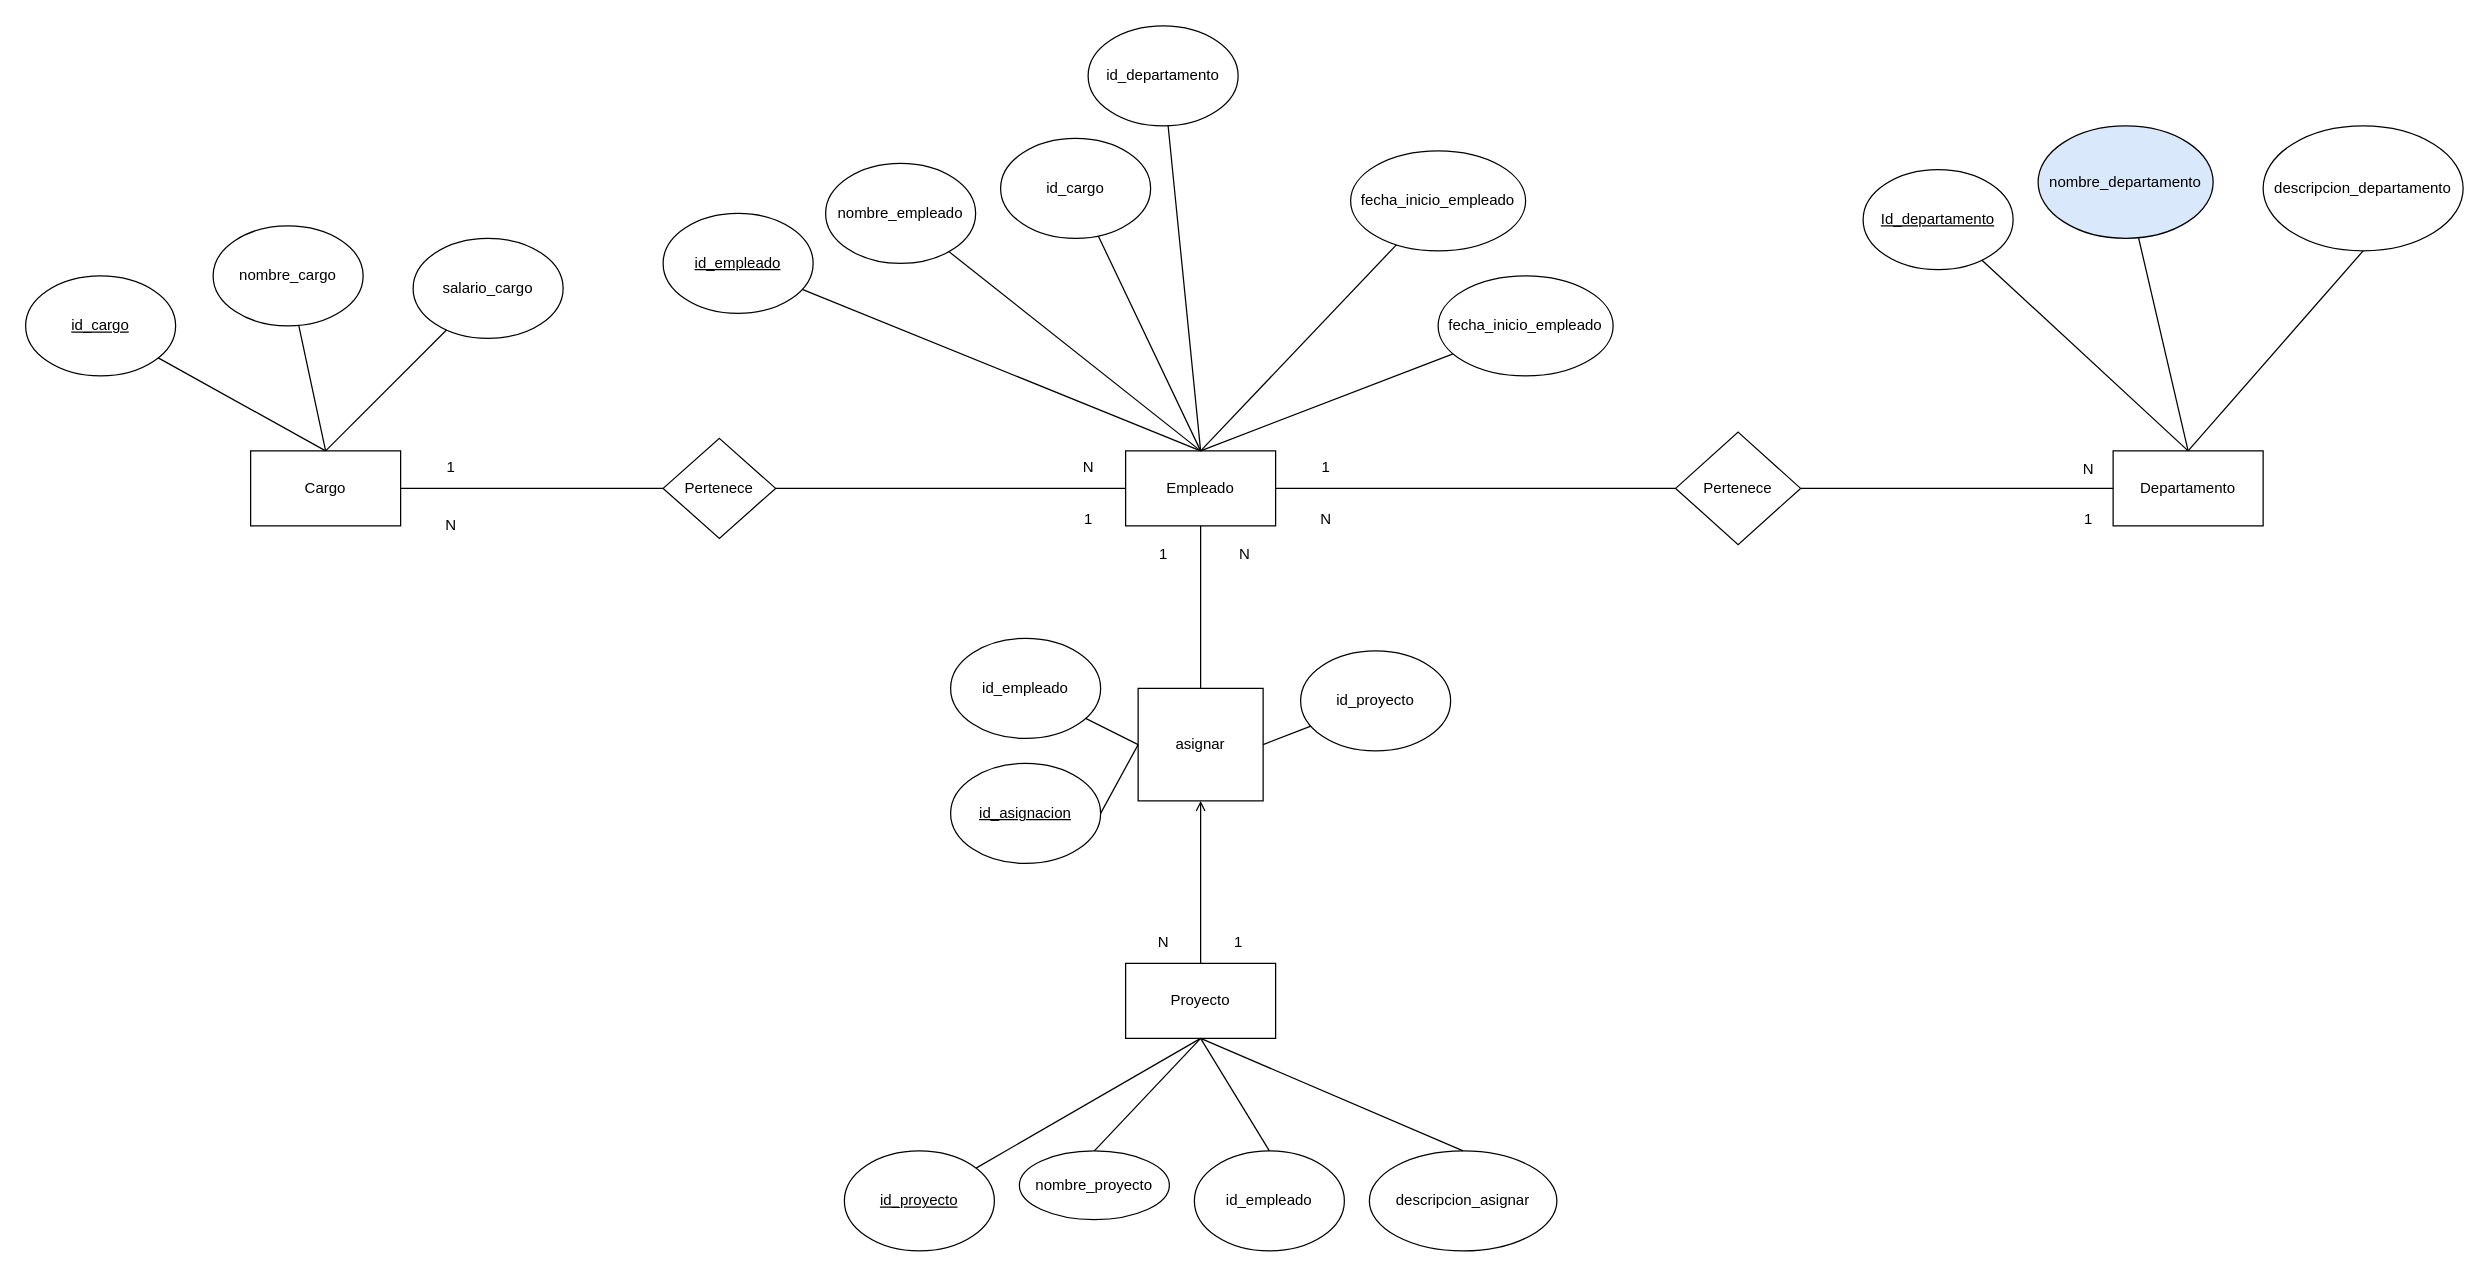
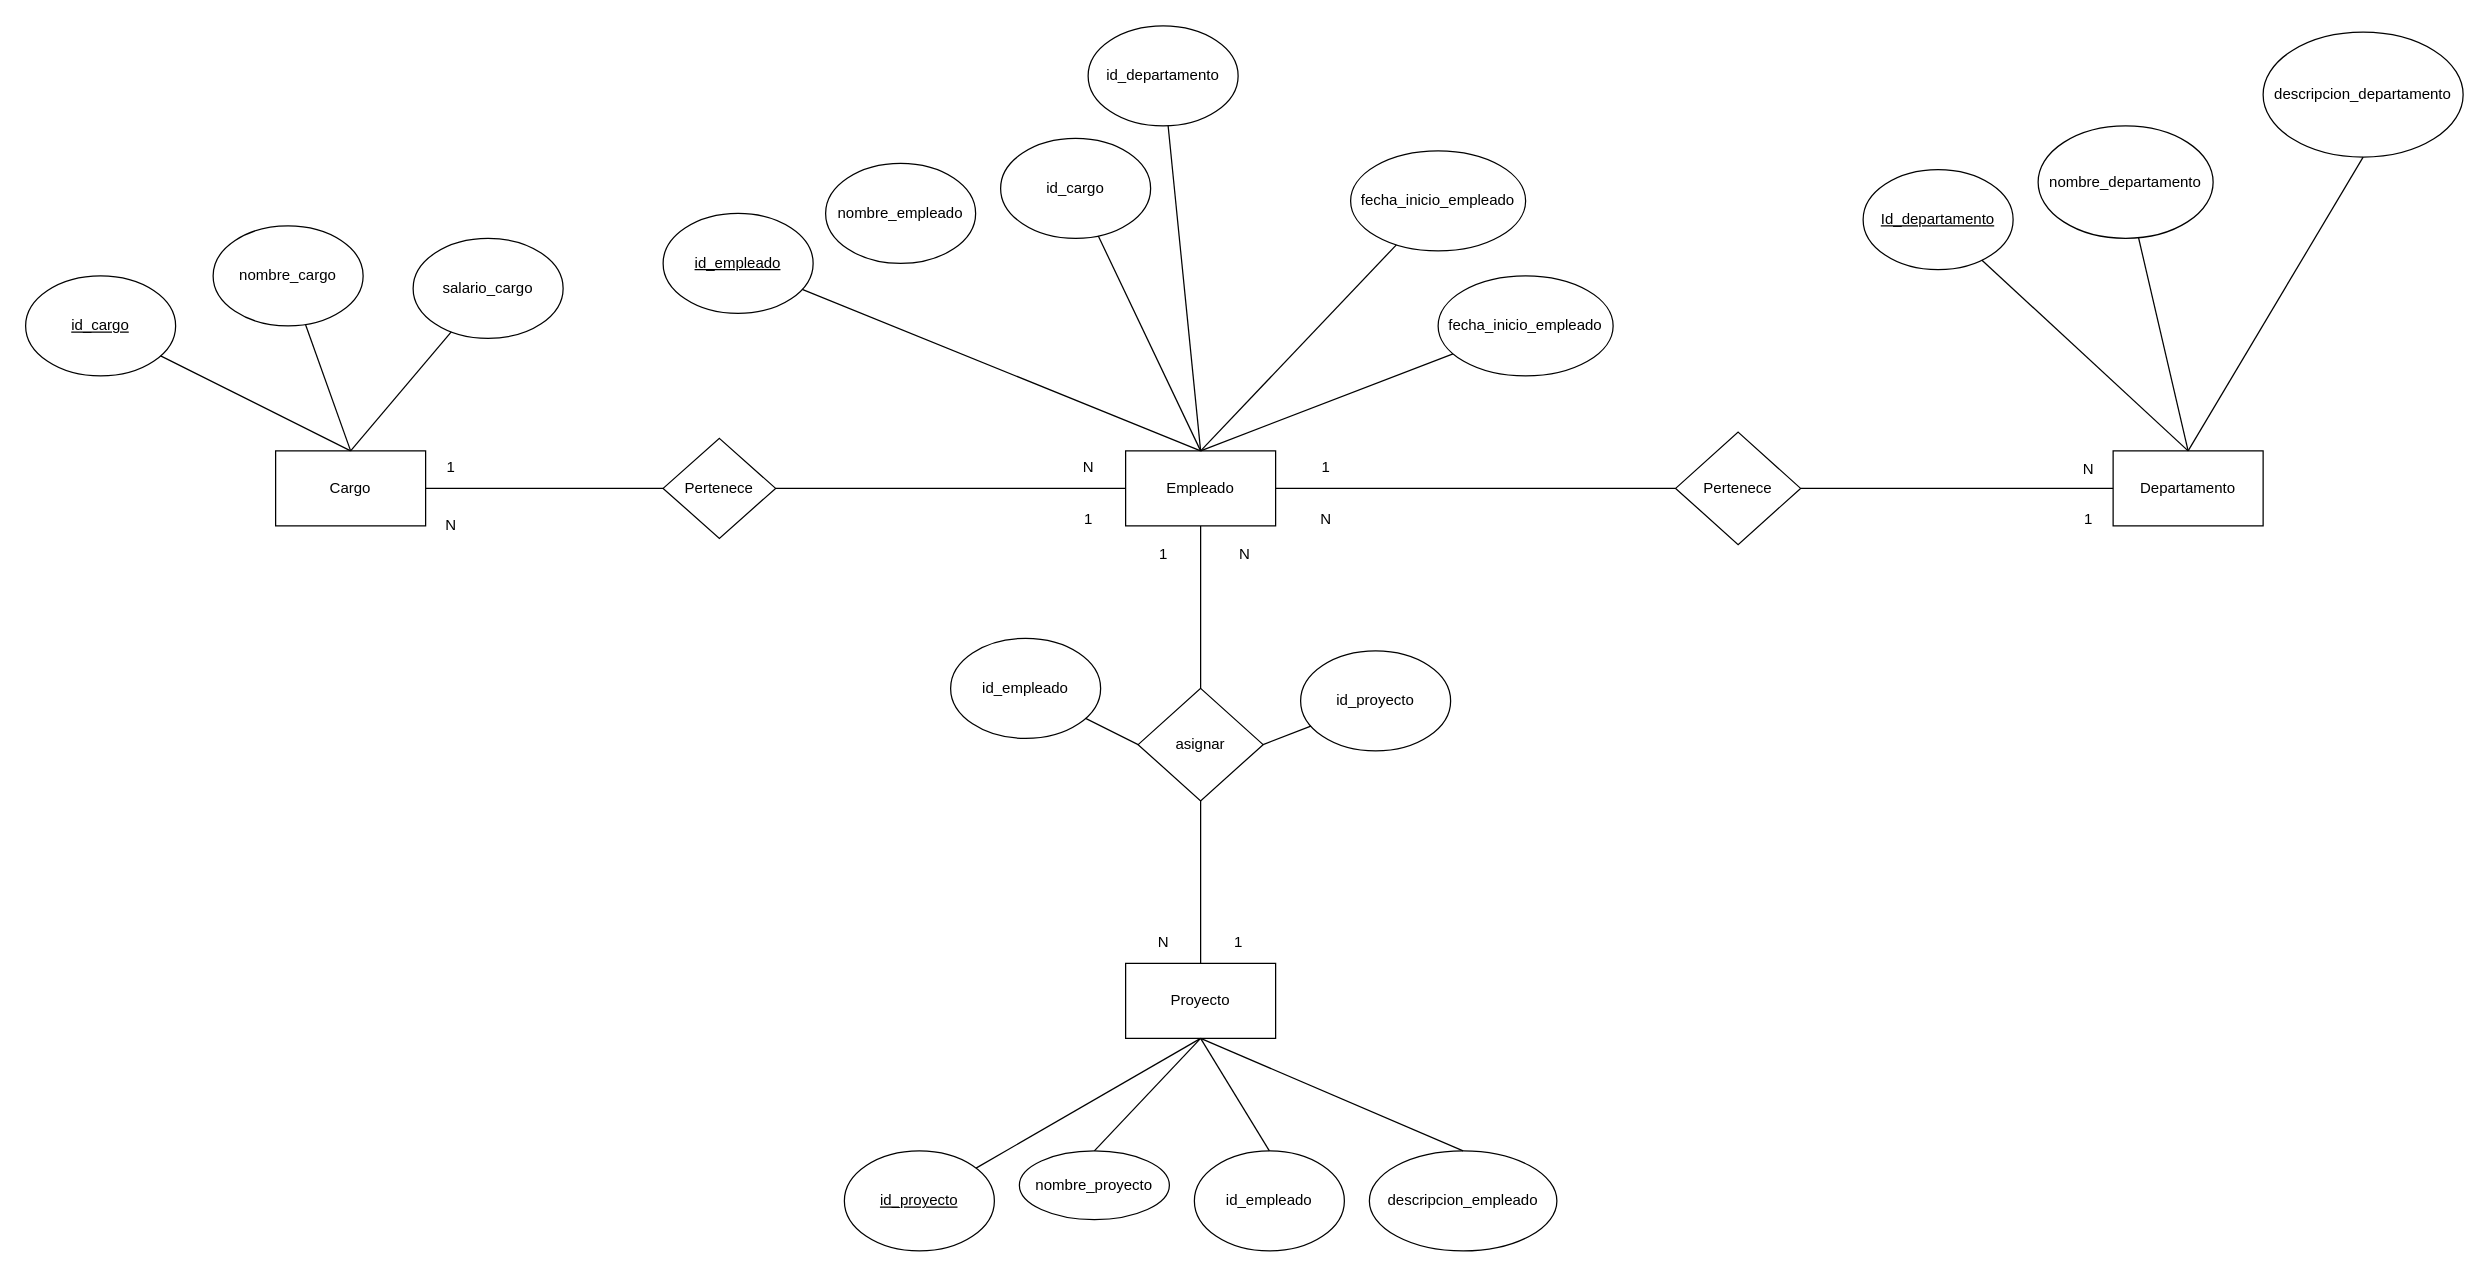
node "nombre_departamento": fillcolor #dae8fc -> #ffffff
node "descripcion_departamento": moved (2363, 188) -> (2363, 94)
edge "nombre_empleado" -- "Empleado": removed
node "Cargo": moved (326, 488) -> (351, 488)
node "asignar": shape rectangle -> diamond
edge "asignar" -- "id_asignacion": removed
edge "Proyecto" -> "asignar": arrowhead open -> none
node "id_asignacion": removed
node "descripcion_asignar": label "descripcion_asignar" -> "descripcion_empleado"
